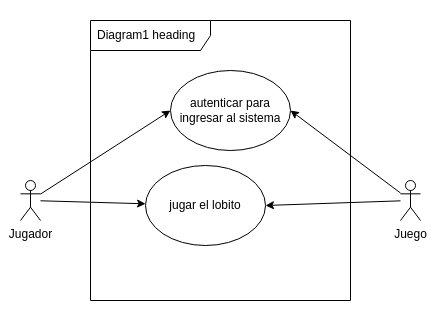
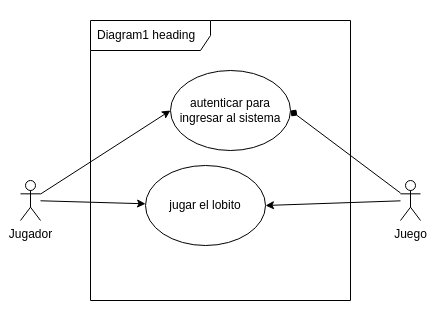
edge "Juego" -> "autenticar para ingresar al sistema": arrowhead classic -> diamond
